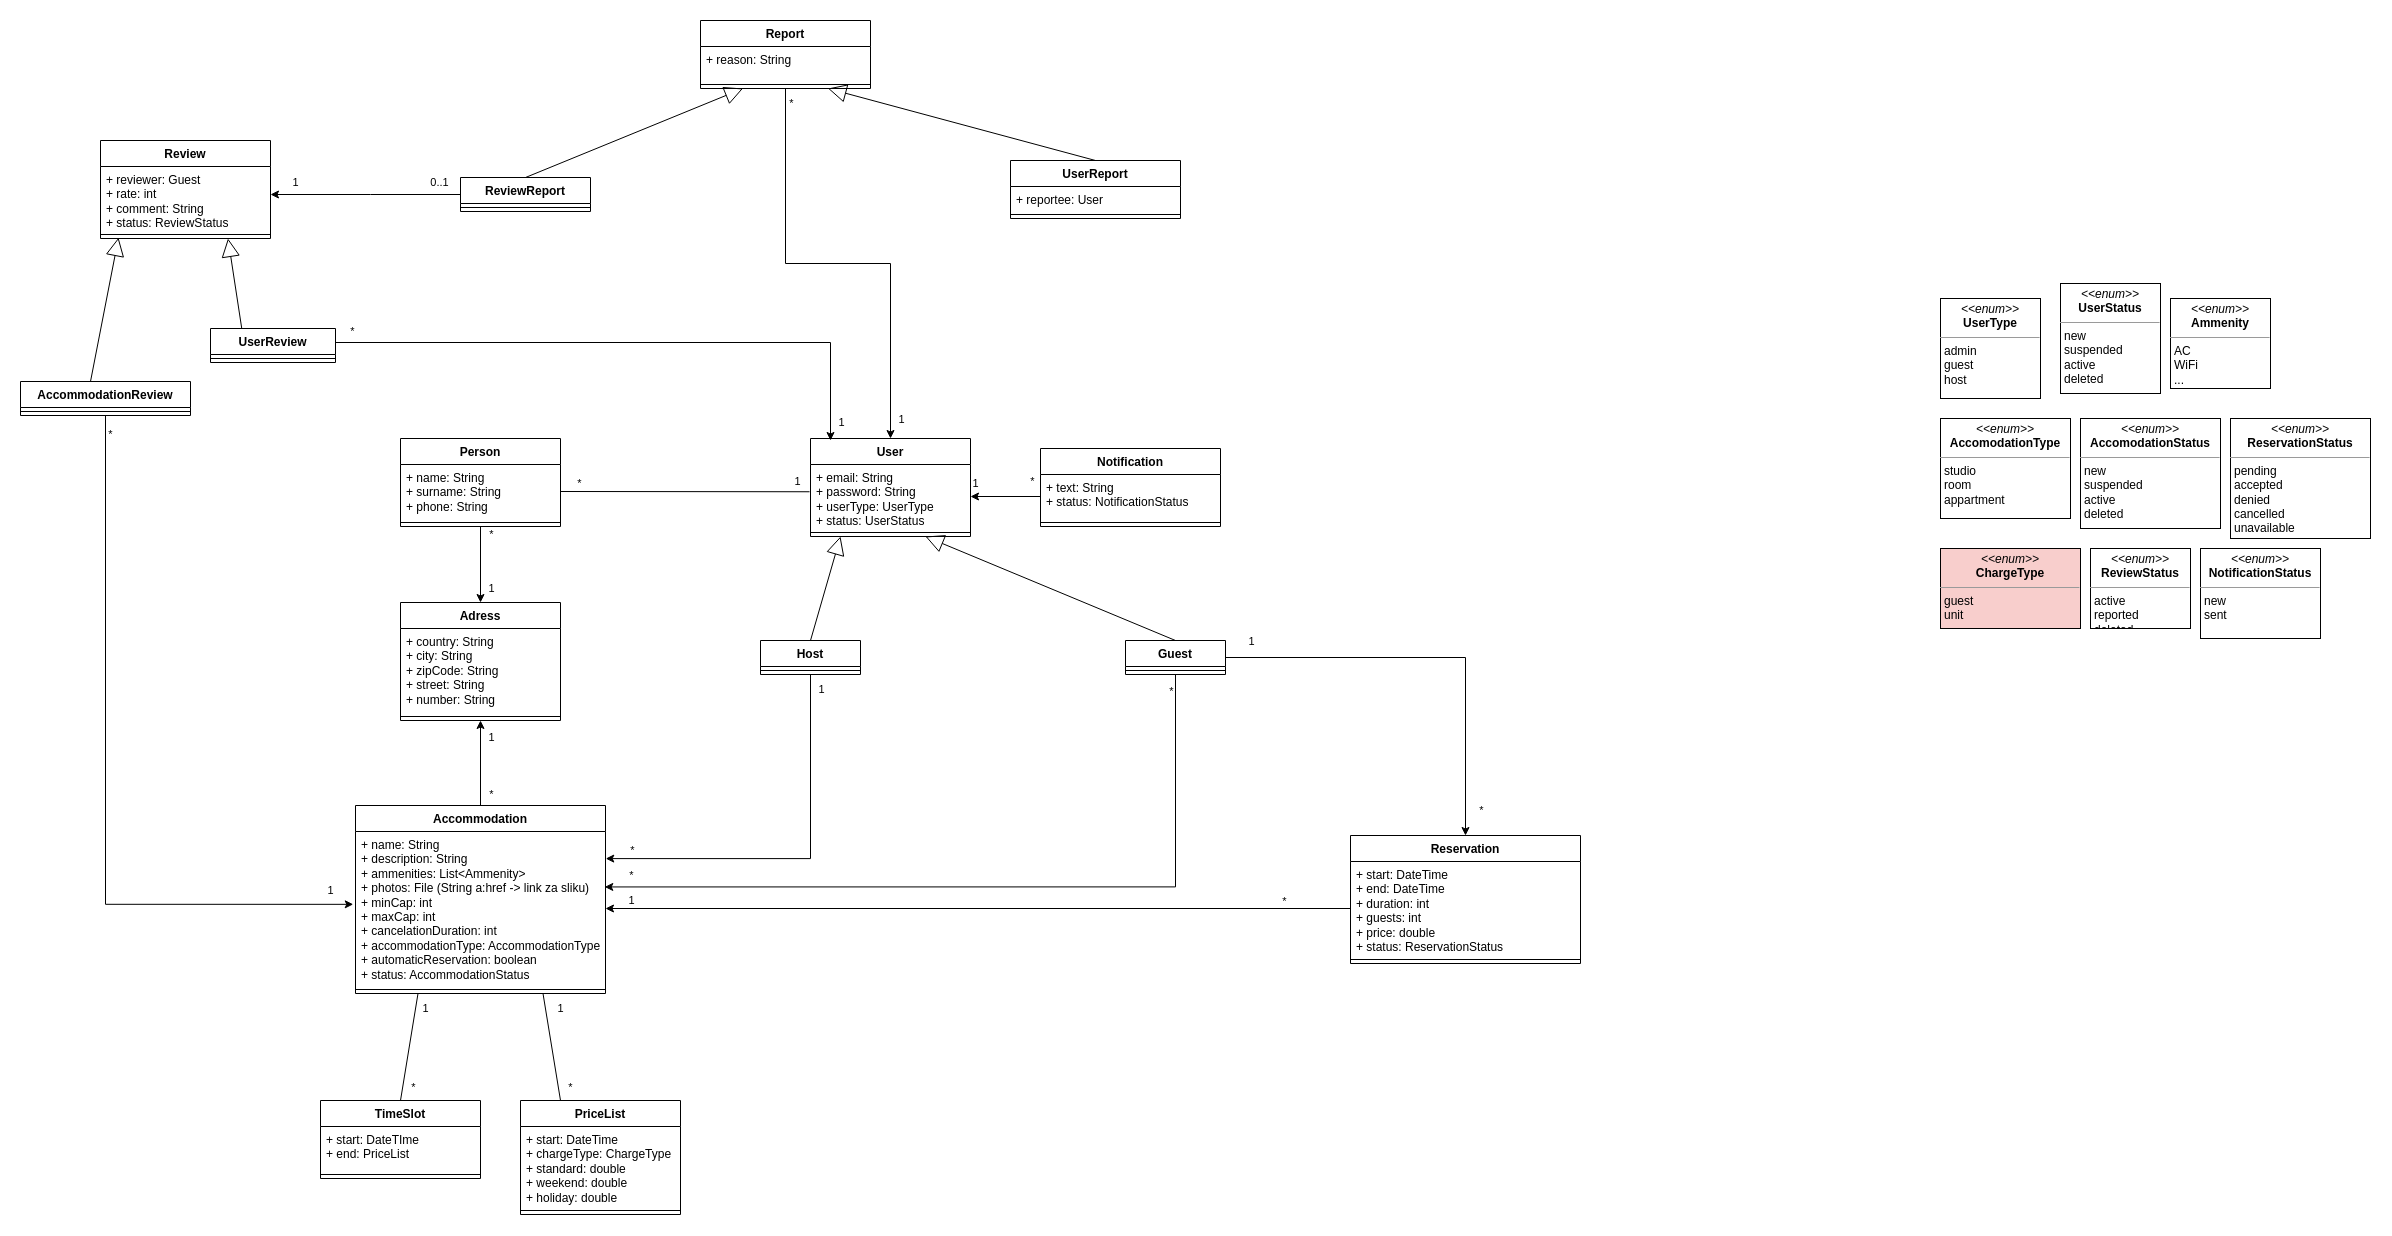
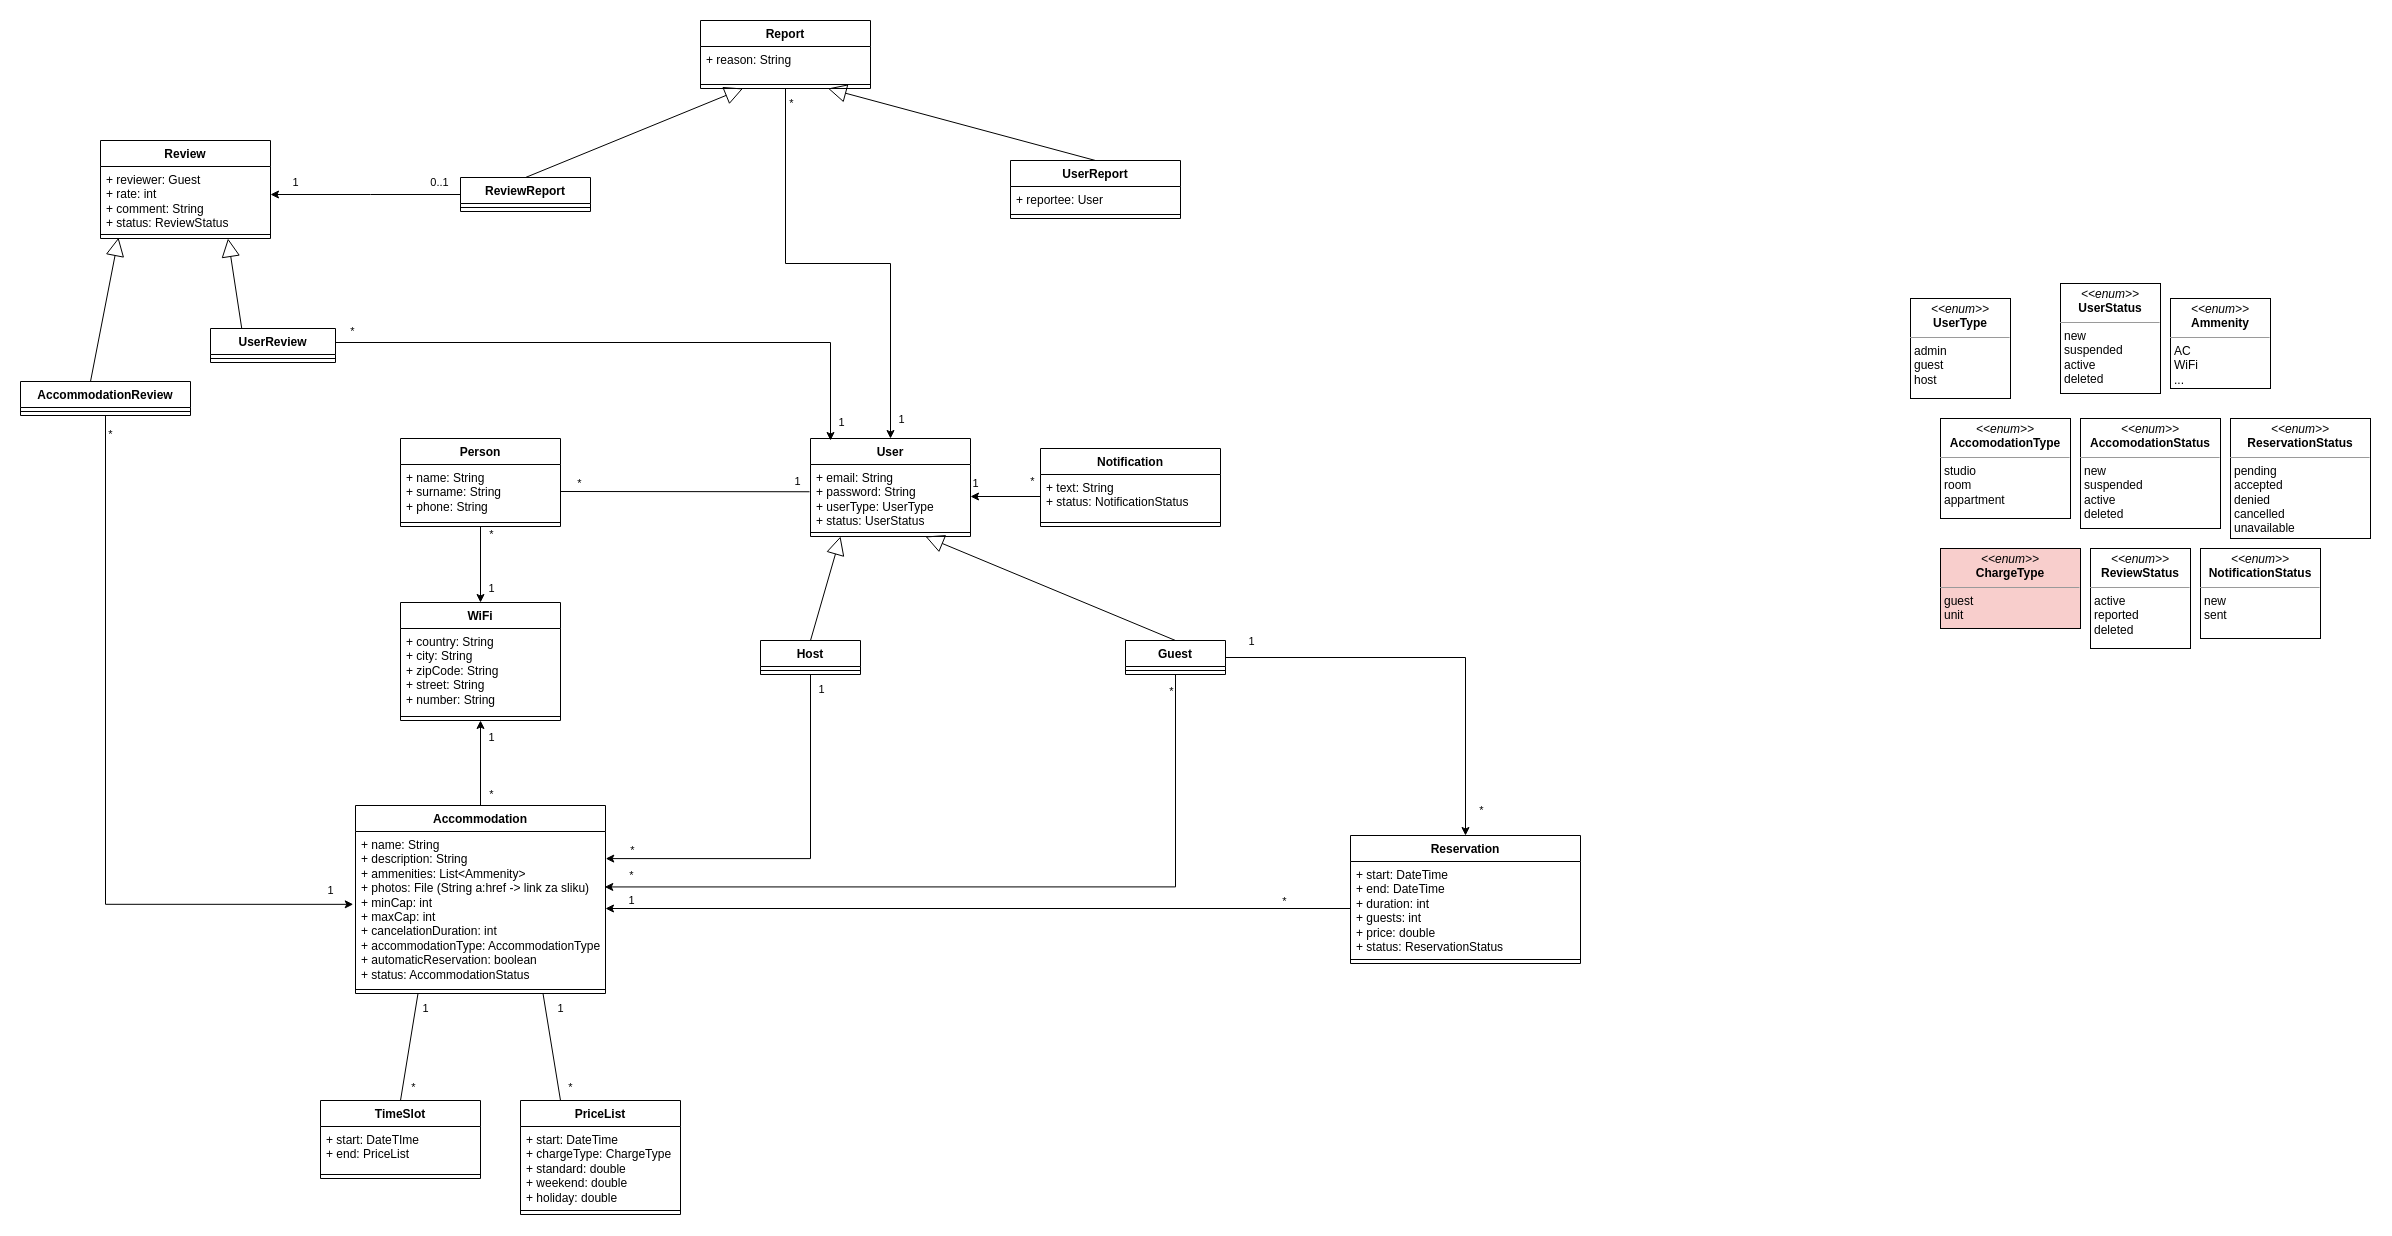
node "<<enum>> UserType admin guest host": moved (1991, 349) -> (1961, 349)
node "<<enum>> ReviewStatus active reported deleted": size 100x80 -> 100x100
node "Adress": label "Adress" -> "WiFi"
